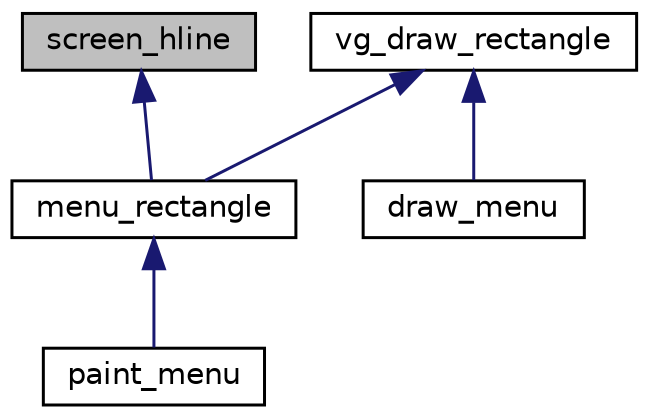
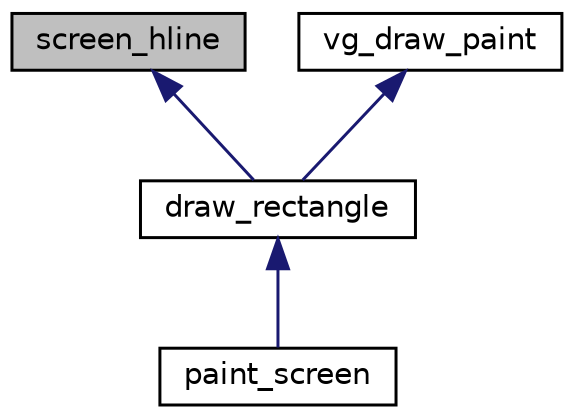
node "vg_draw_rectangle": label "vg_draw_rectangle" -> "vg_draw_paint"
node "menu_rectangle": label "menu_rectangle" -> "draw_rectangle"
node "draw_menu": removed
node "paint_menu": label "paint_menu" -> "paint_screen"
